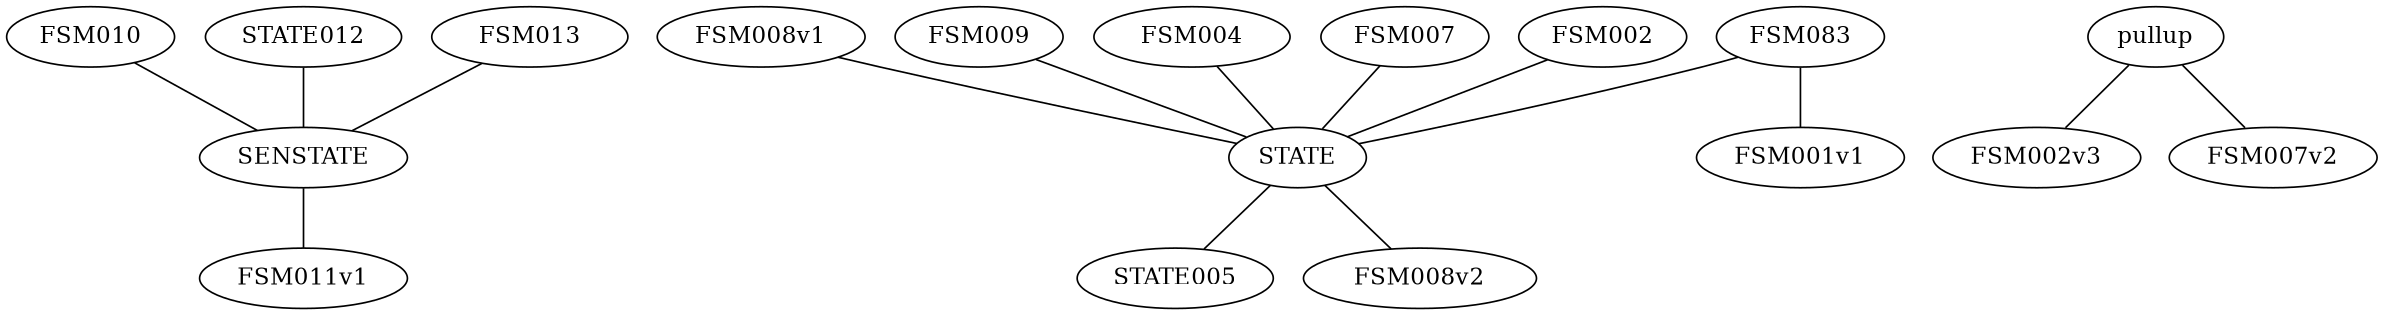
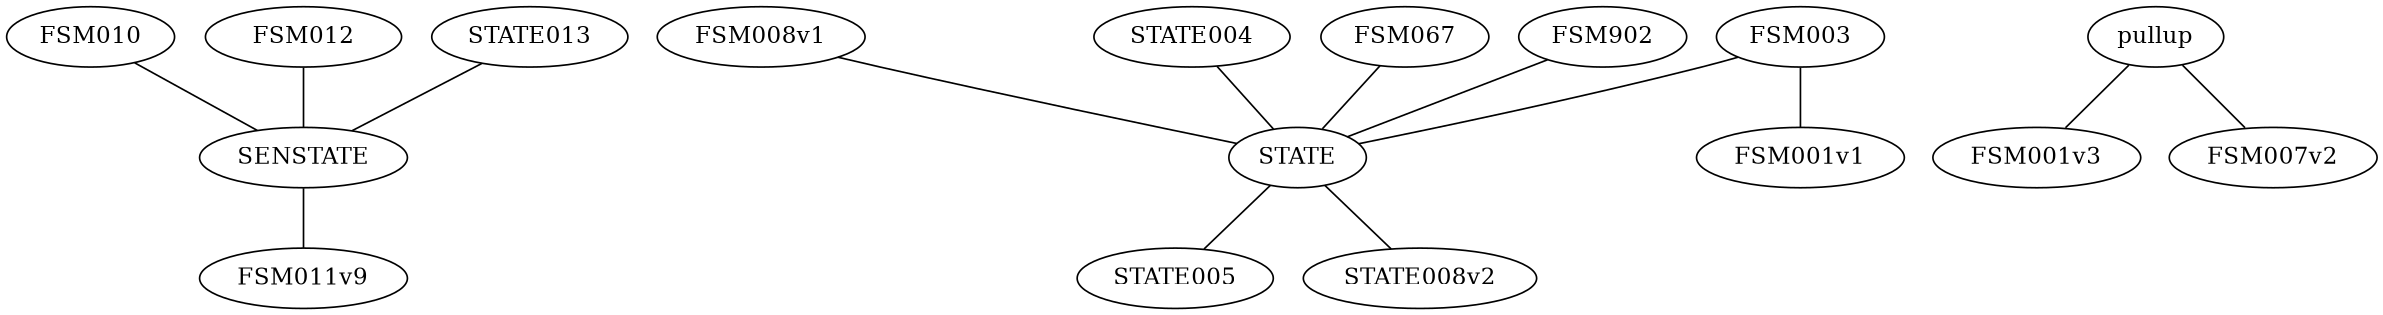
node "STATE012": label "STATE012" -> "FSM012"
node "FSM013": label "FSM013" -> "STATE013"
node "FSM009": removed
node "FSM004": label "FSM004" -> "STATE004"
node "FSM007": label "FSM007" -> "FSM067"
node "FSM002": label "FSM002" -> "FSM902"
node "FSM083": label "FSM083" -> "FSM003"
node "FSM002v3": label "FSM002v3" -> "FSM001v3"
node "FSM011v1": label "FSM011v1" -> "FSM011v9"
node "FSM008v2": label "FSM008v2" -> "STATE008v2"
